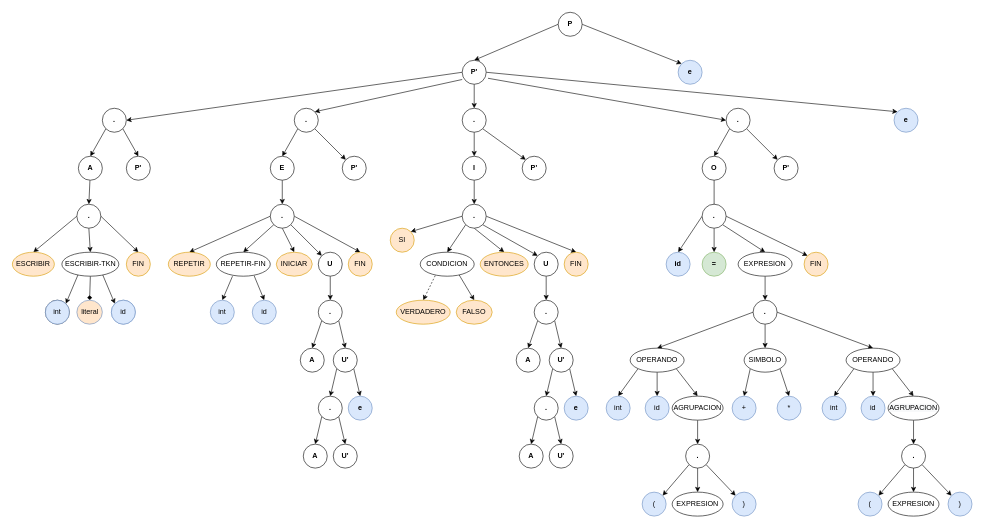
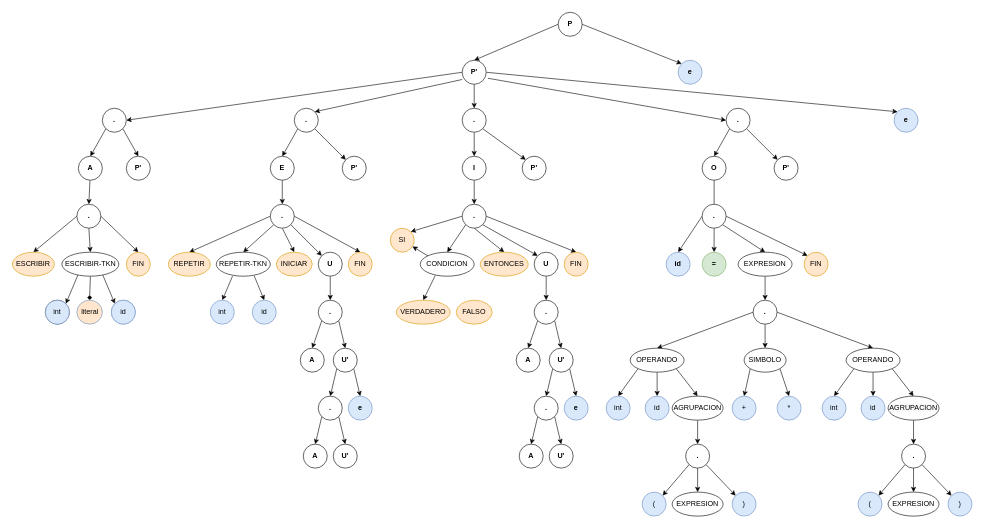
node "REPETIR-FIN": label "REPETIR-FIN" -> "REPETIR-TKN"
edge "CONDICION" -> "VERDADERO": style dashed -> solid
edge "CONDICION" -> "FALSO": now "CONDICION" -> "SI"
